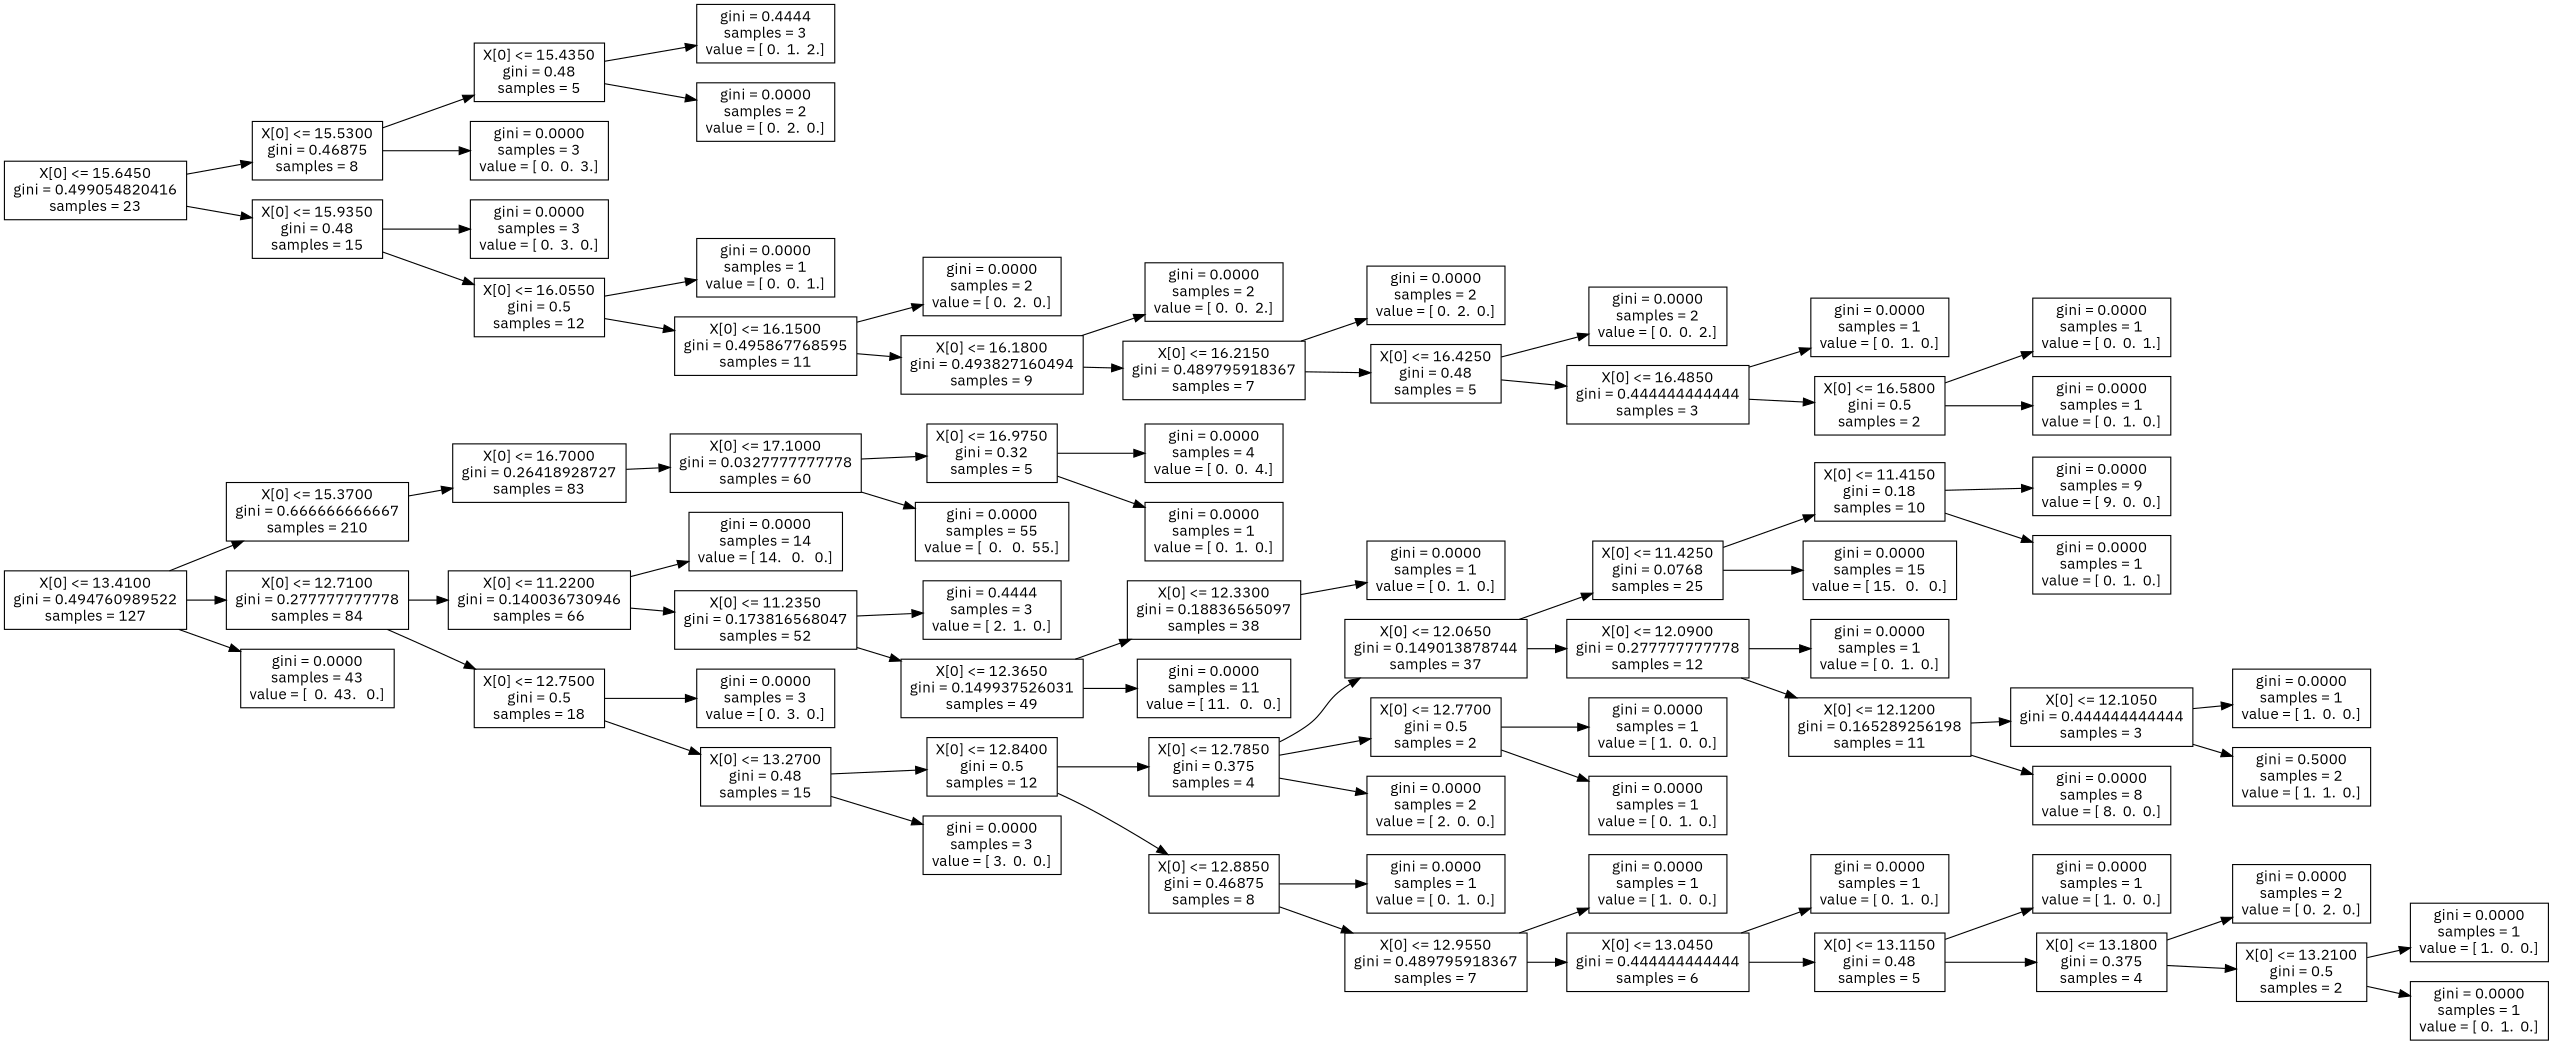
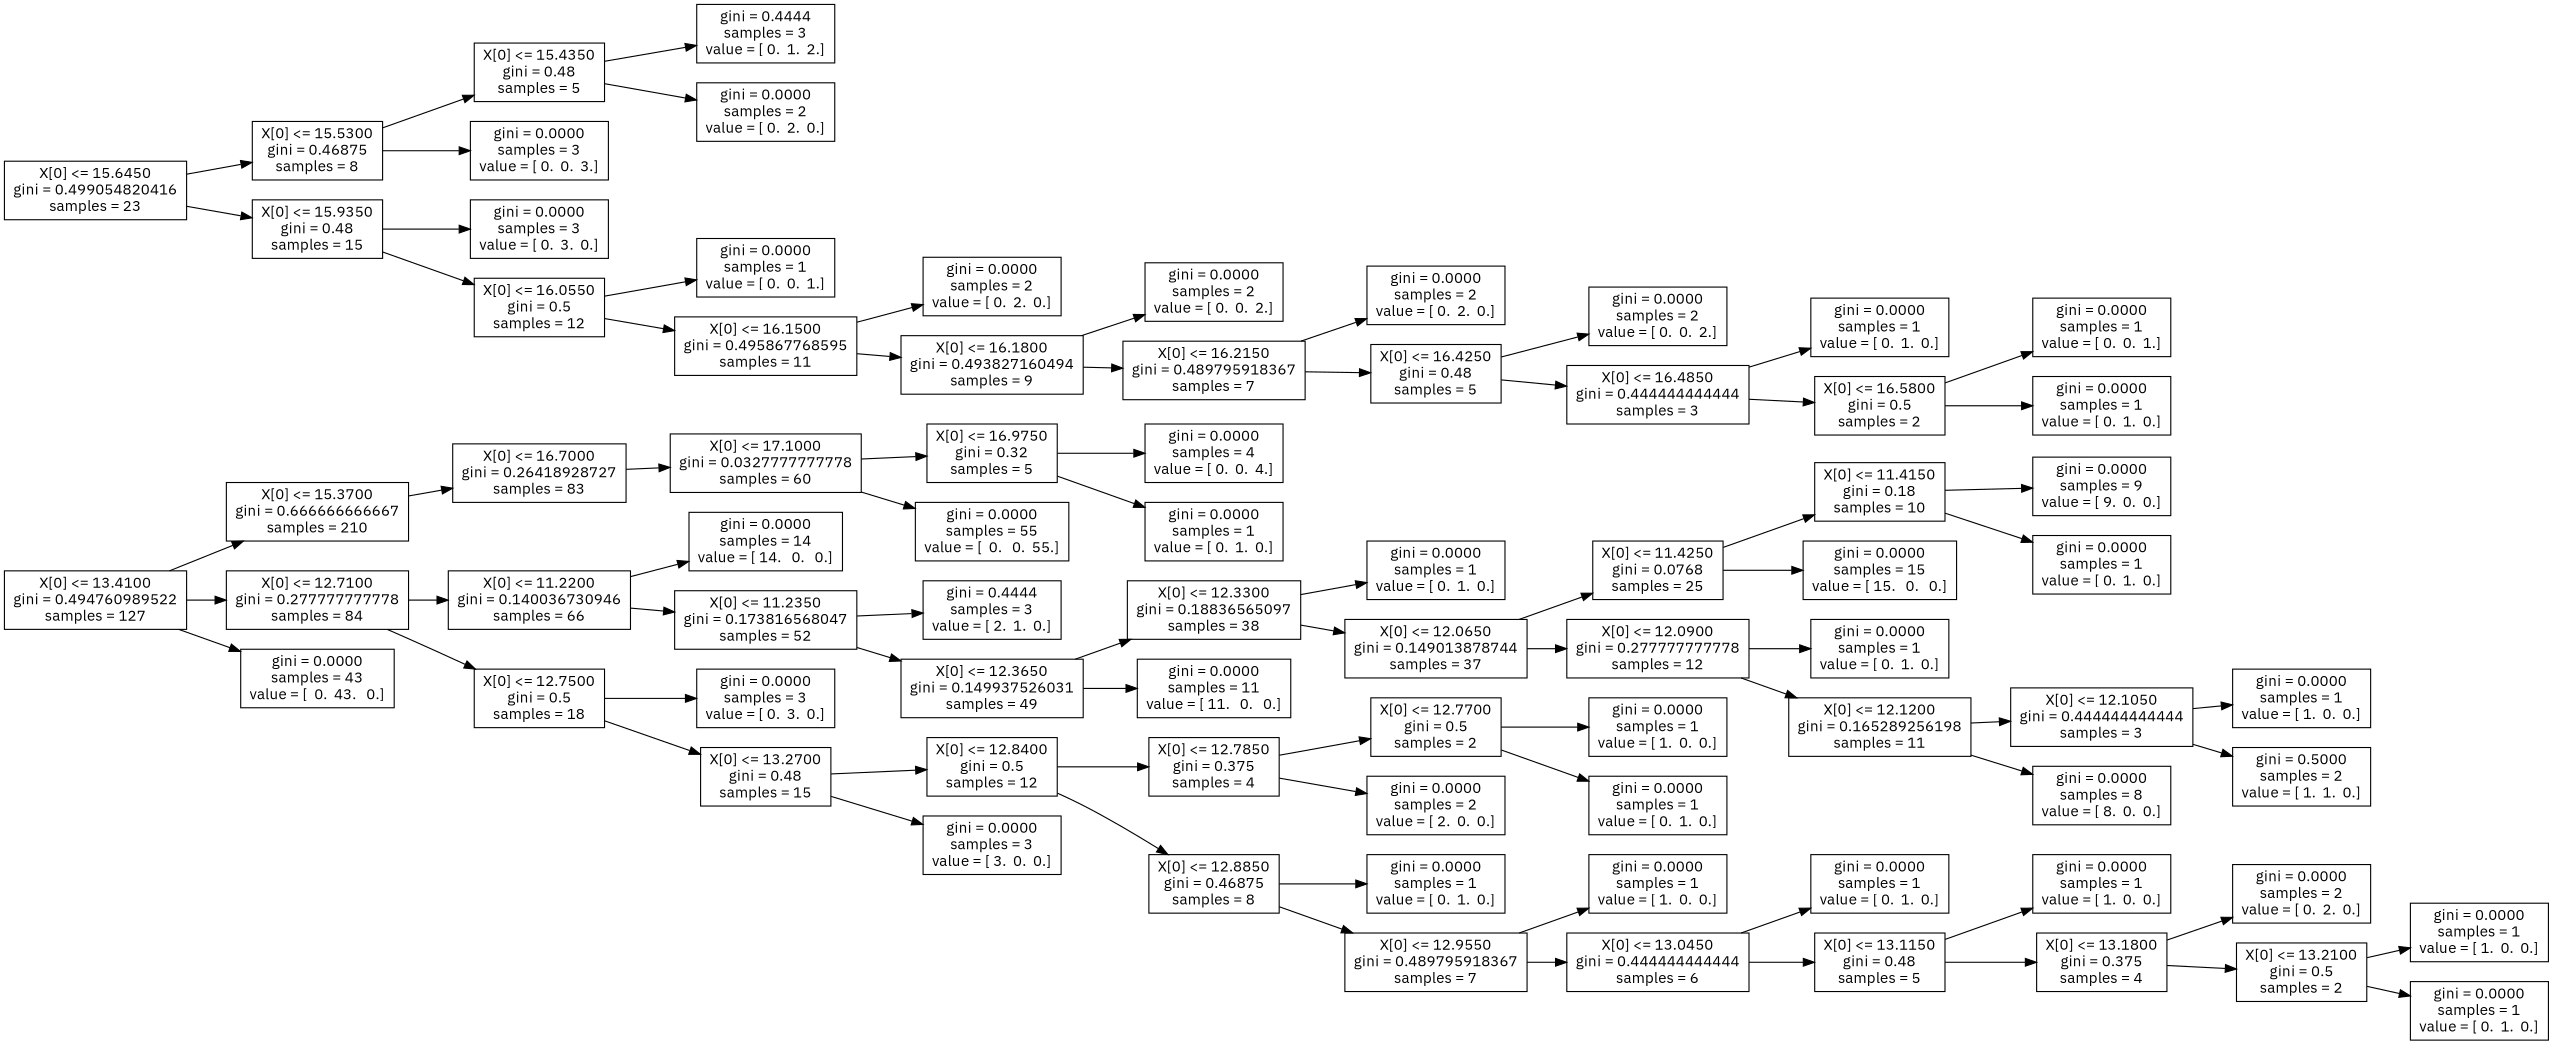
edge "X[0] <= 12.7850 gini = 0.375 samples = 4" -> "X[0] <= 12.0650 gini = 0.149013878744 samples = 37": now "X[0] <= 12.3300 gini = 0.18836565097 samples = 38" -> "X[0] <= 12.0650 gini = 0.149013878744 samples = 37"
